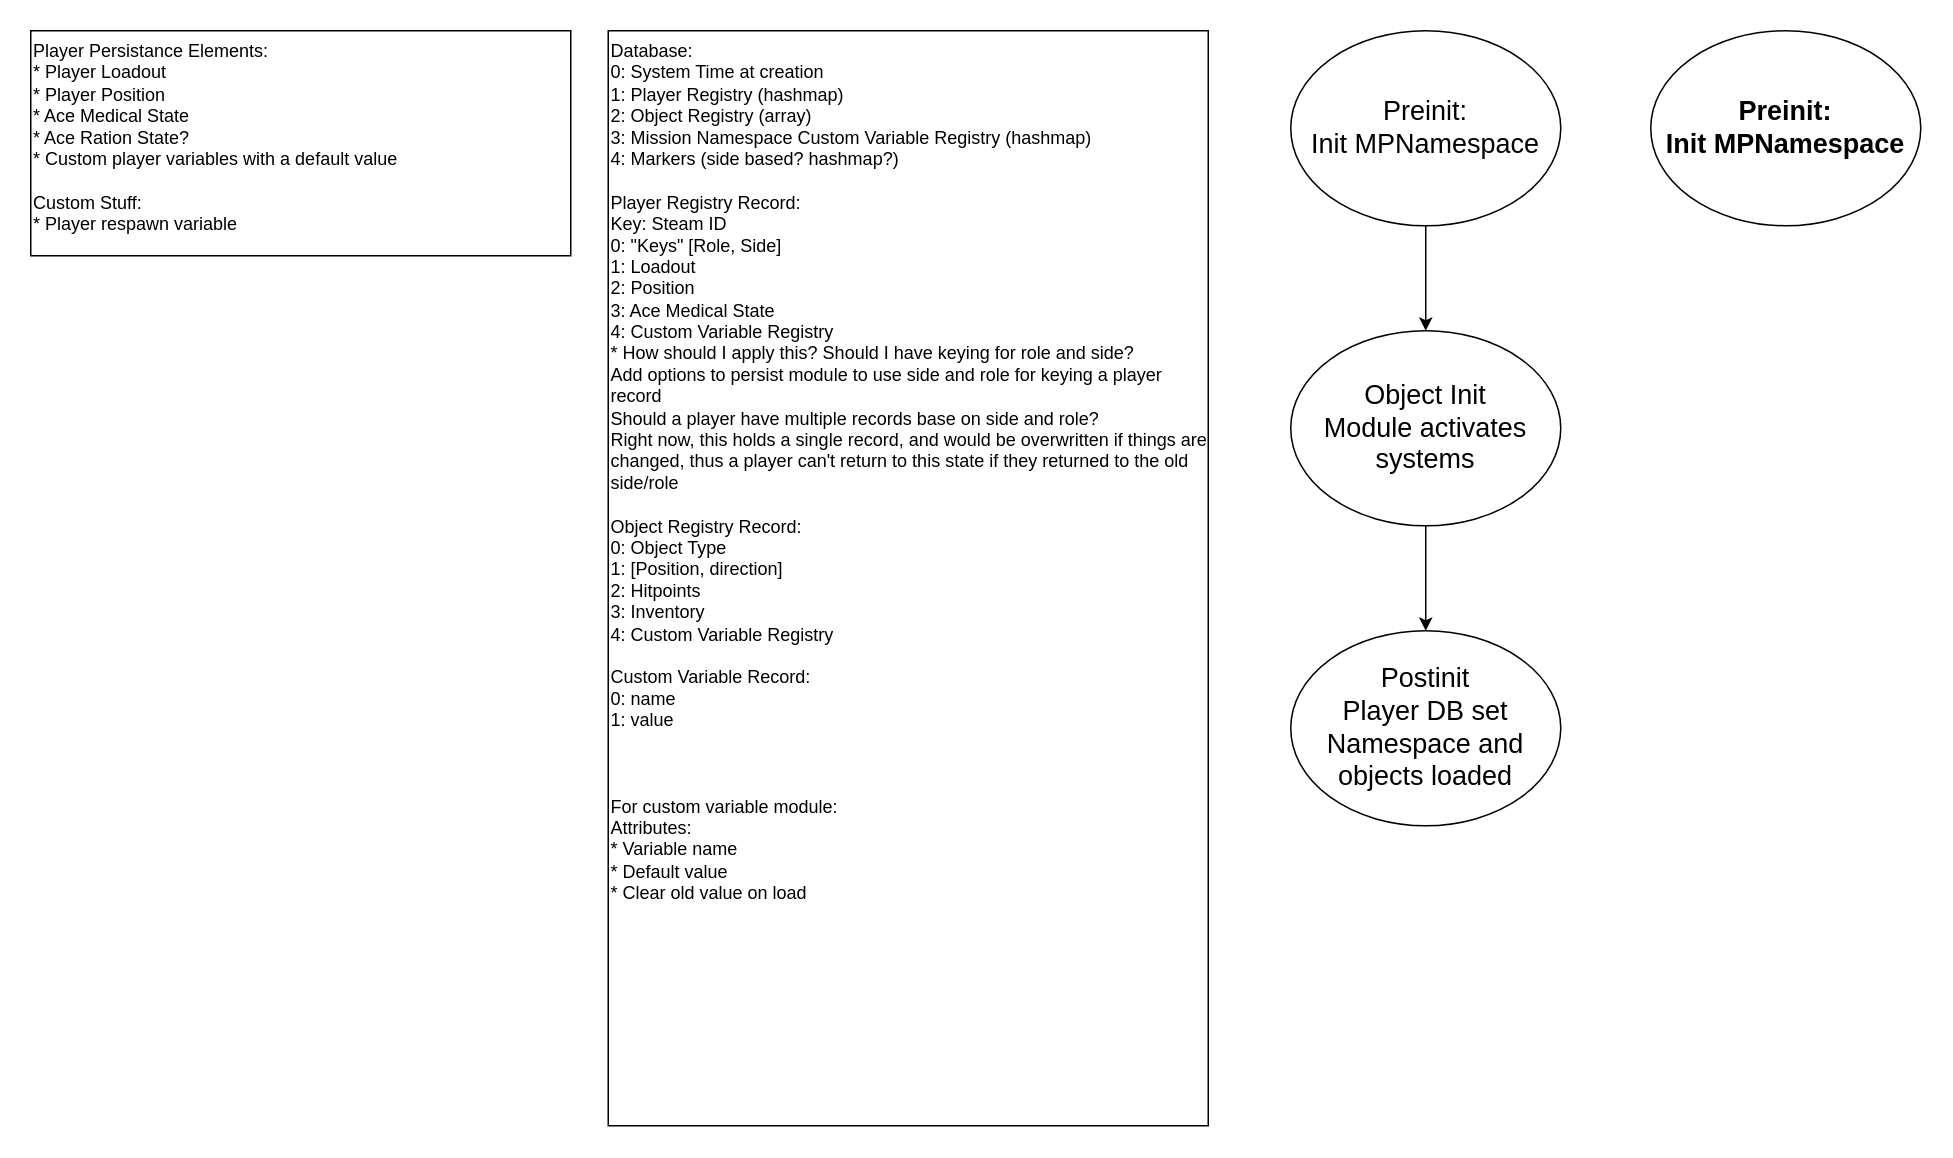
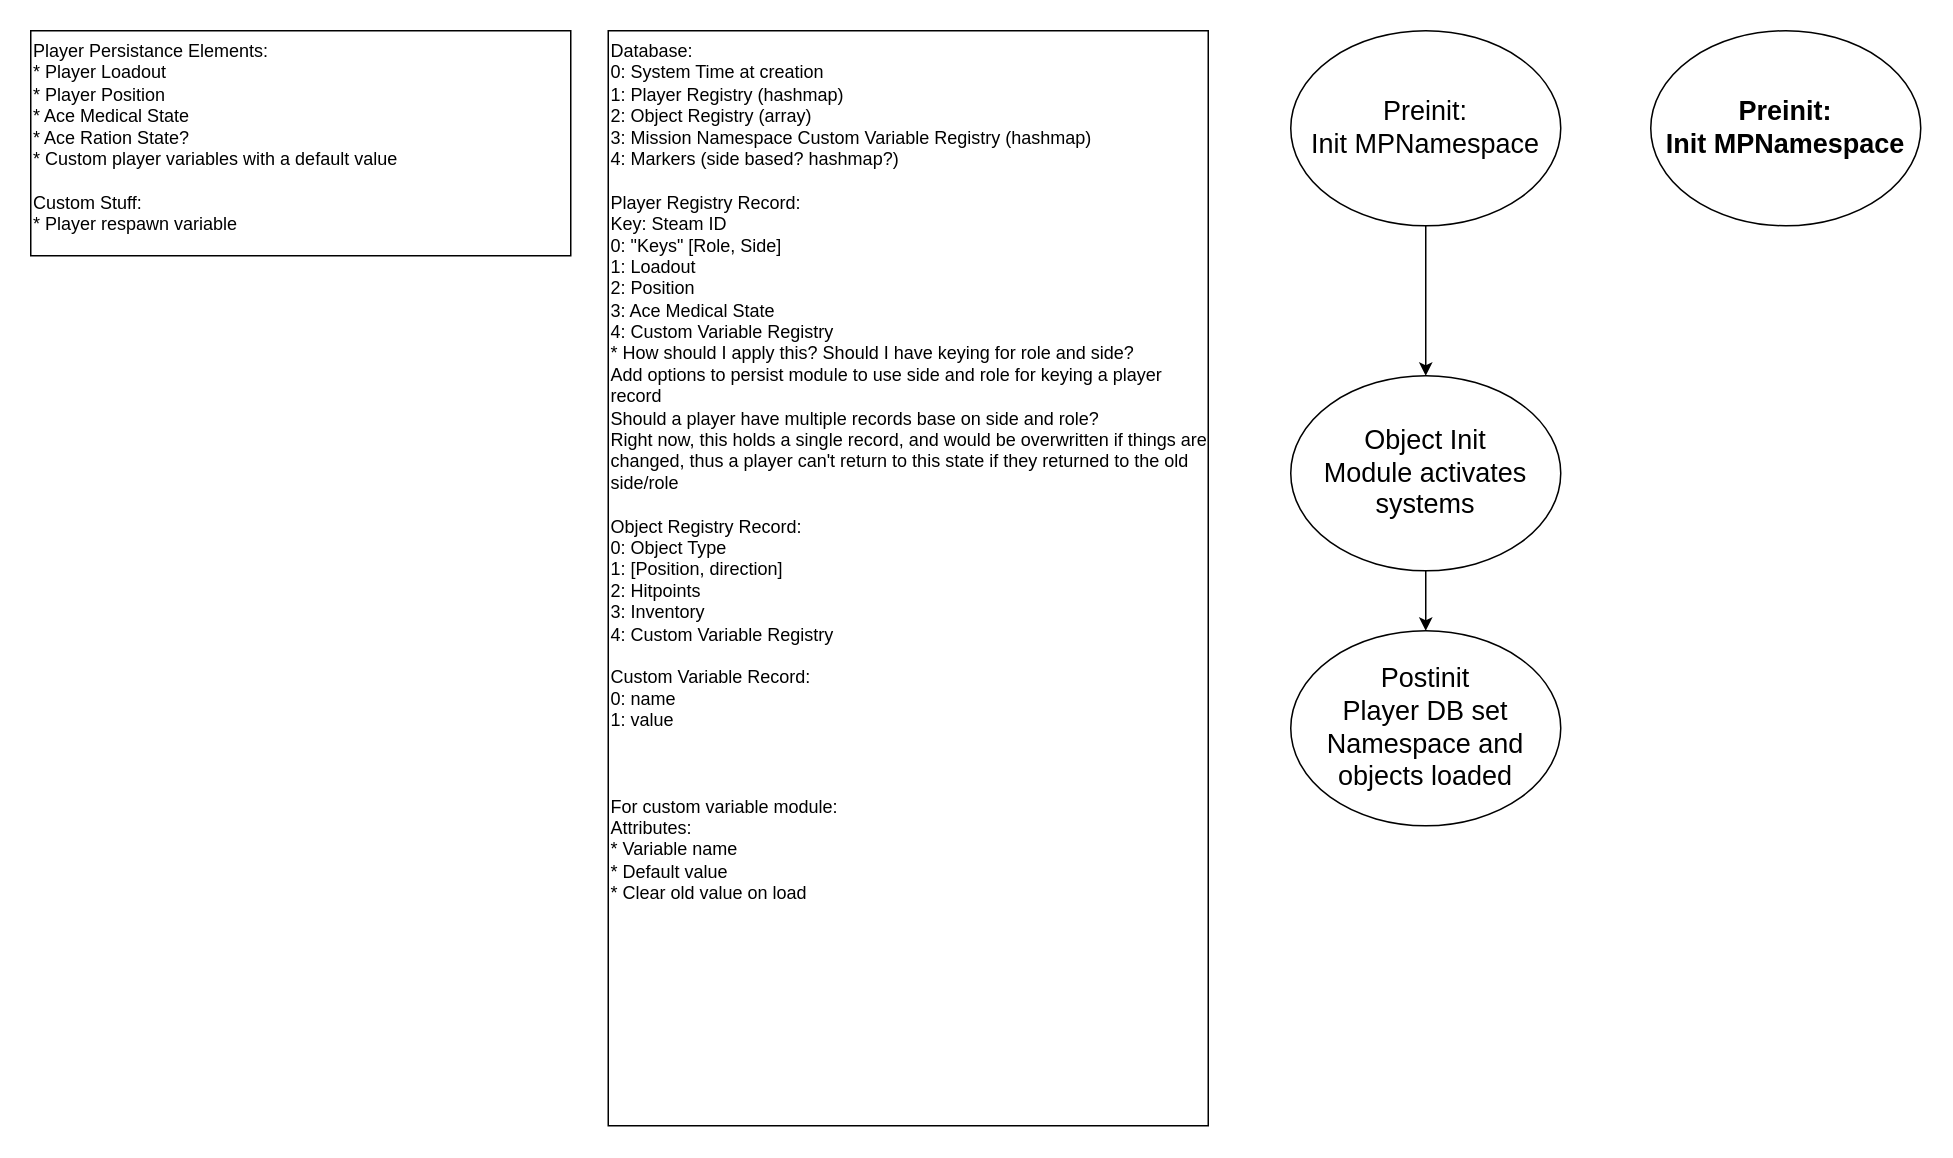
node "Object Init Module activates systems": moved (1426, 428) -> (1426, 473)
